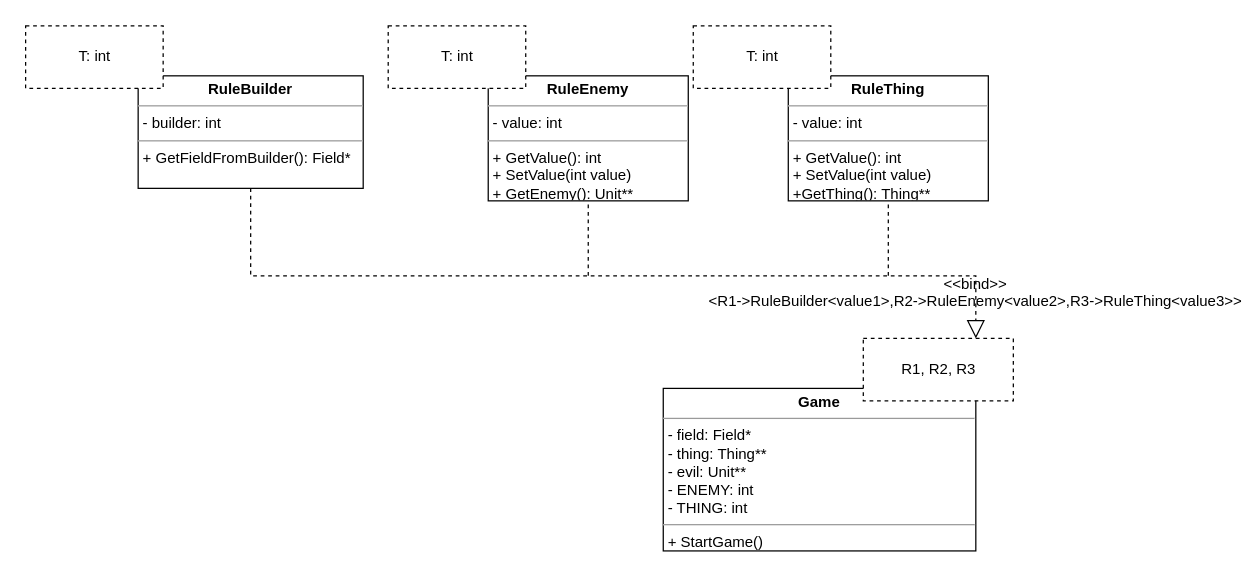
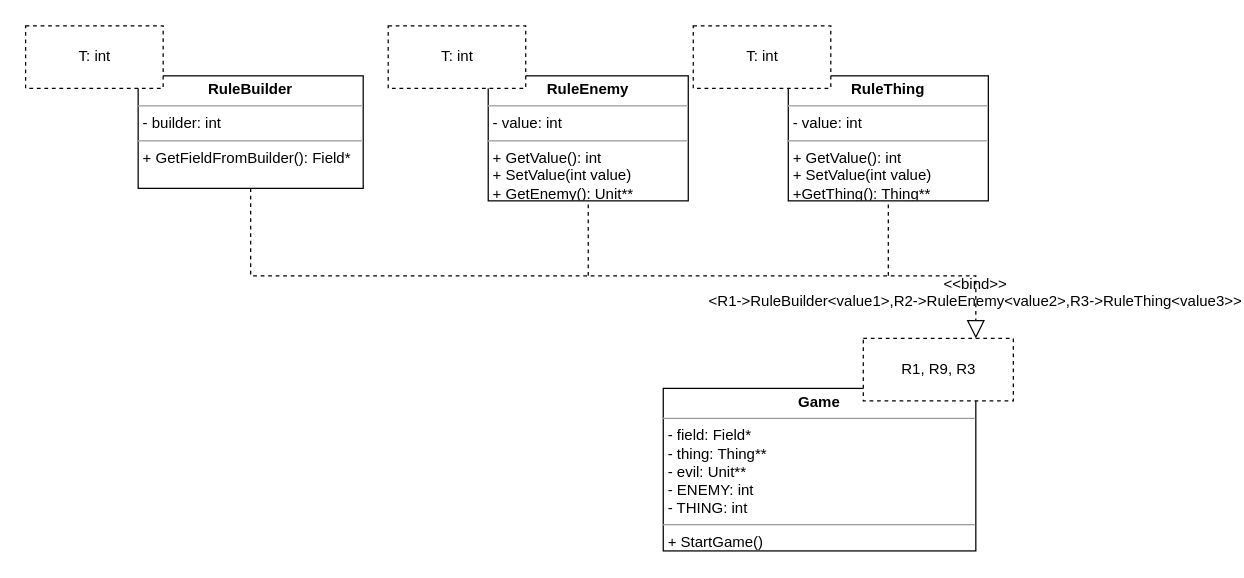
node "R1, R2, R3": label "R1, R2, R3" -> "R1, R9, R3"
